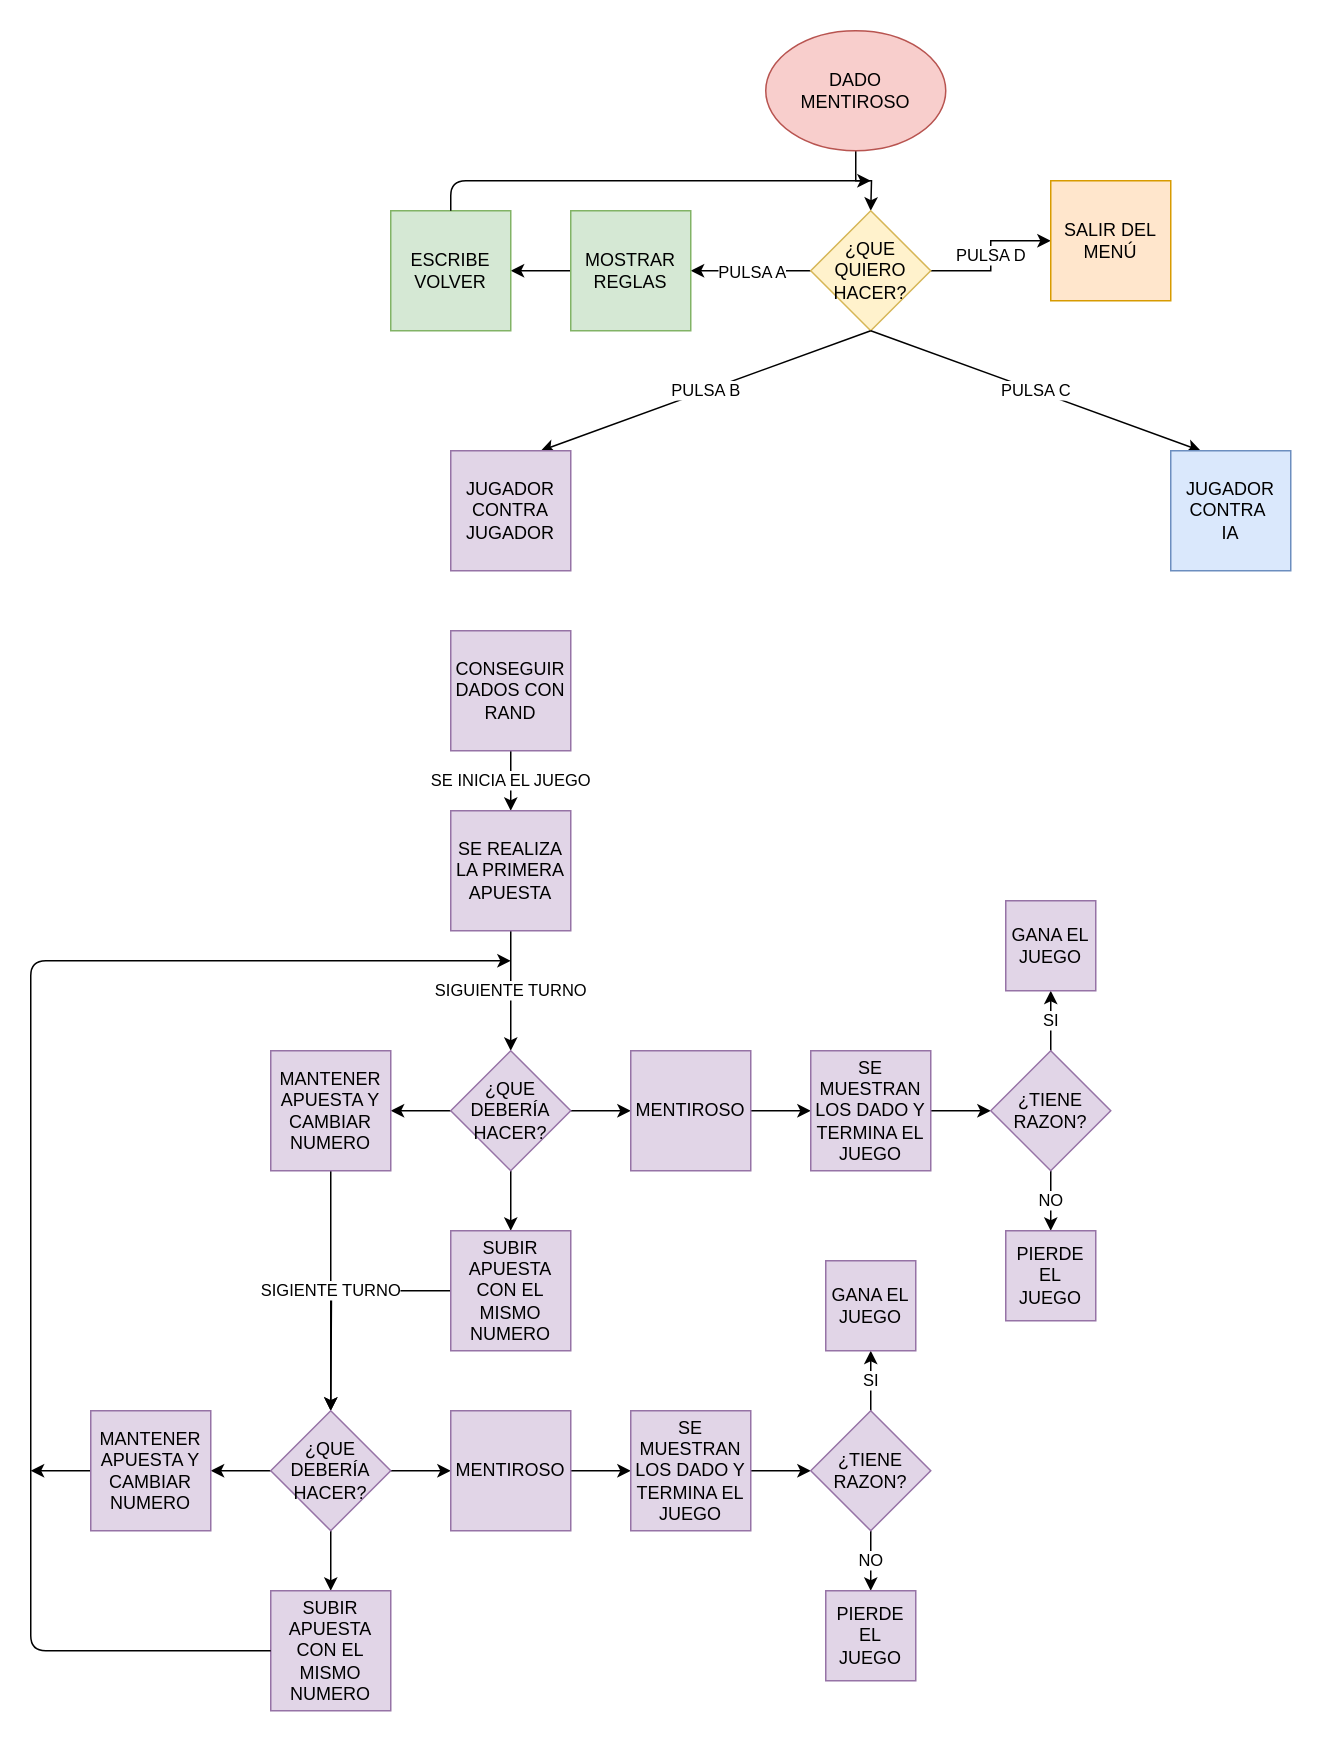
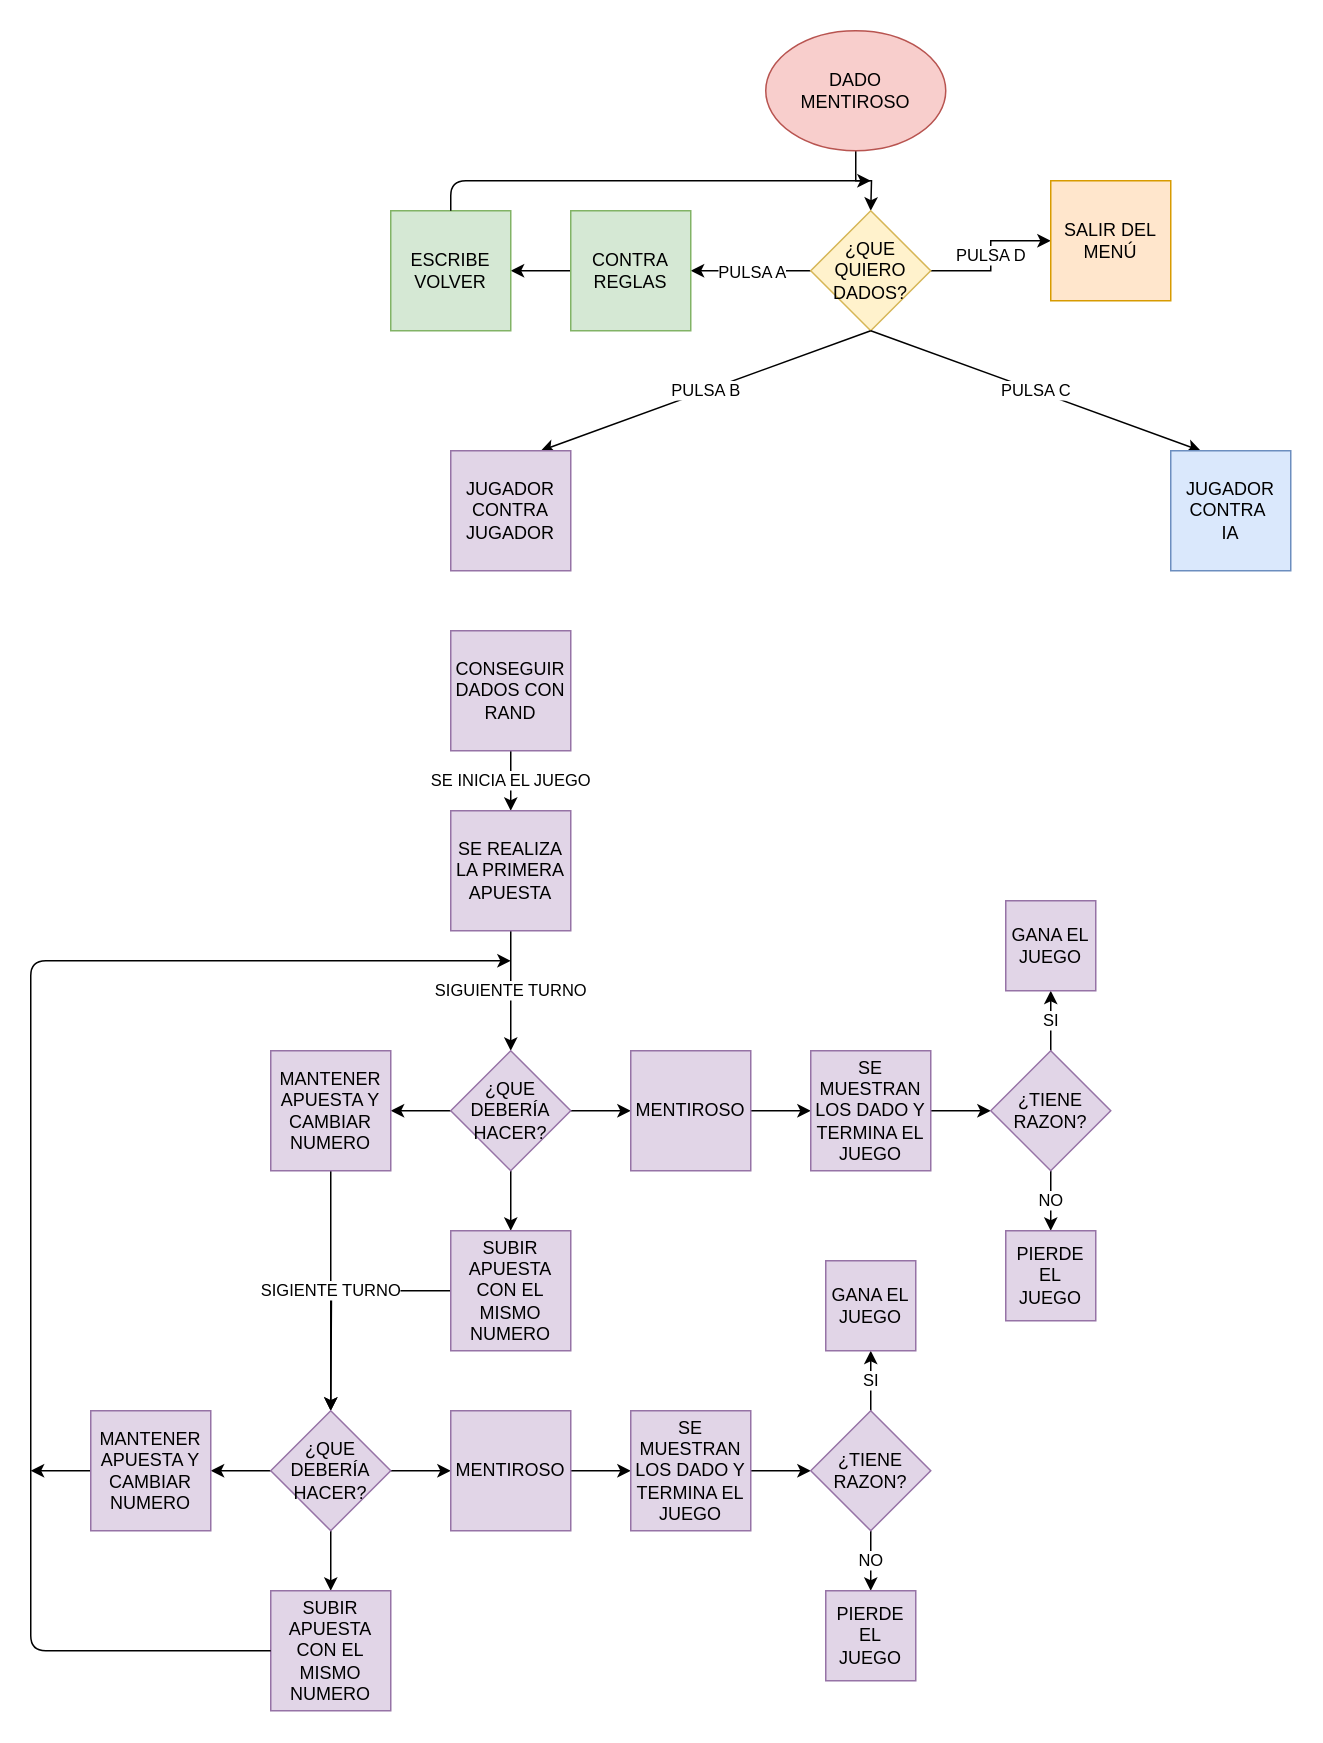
node "MOSTRAR REGLAS": label "MOSTRAR REGLAS" -> "CONTRA REGLAS"
node "¿QUE QUIERO HACER?": label "¿QUE QUIERO HACER?" -> "¿QUE QUIERO DADOS?"
